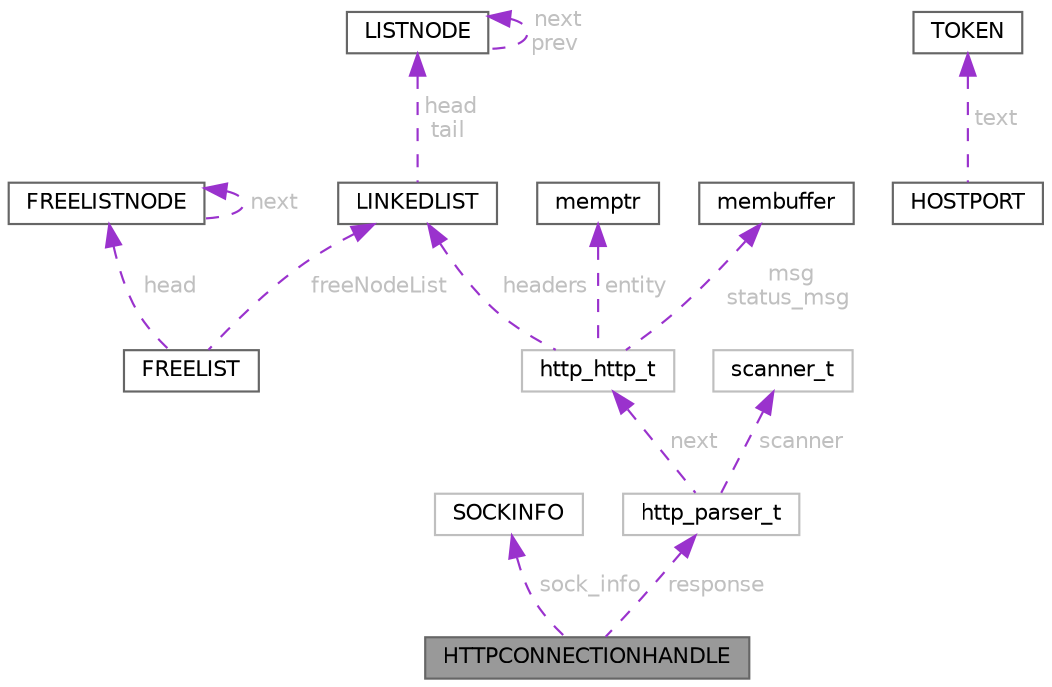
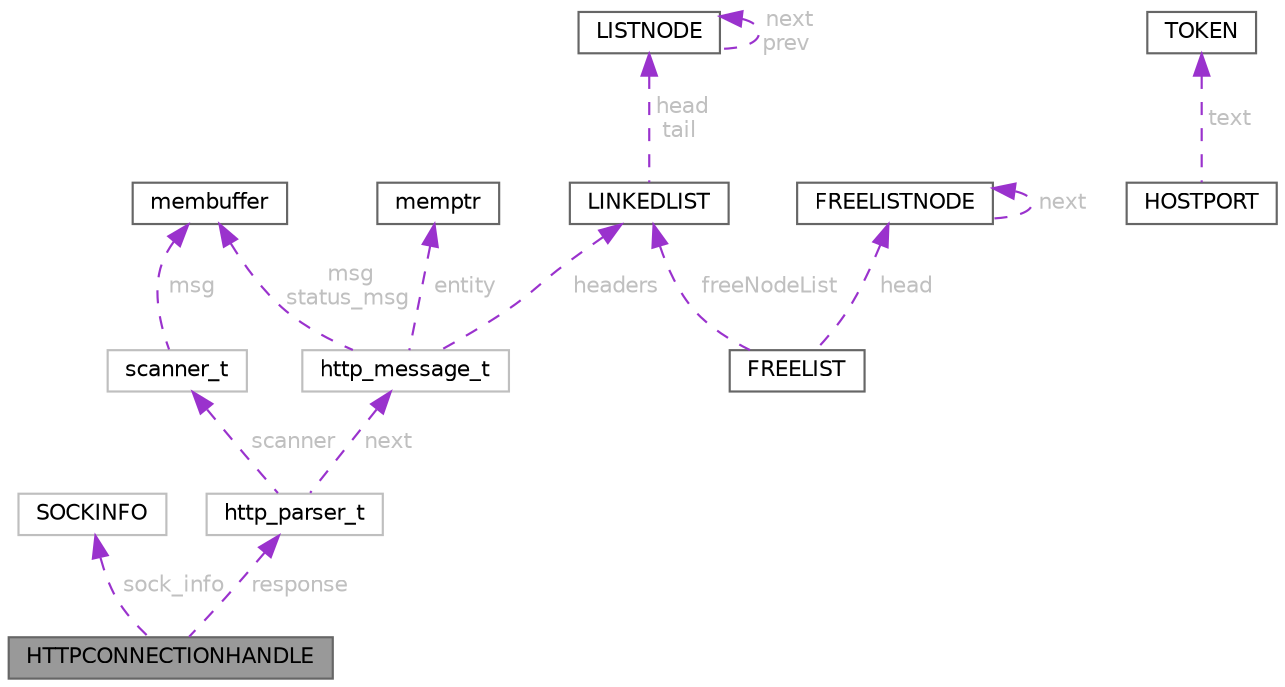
edge "scanner_t" -> "membuffer": added, label "msg"
node "http_http_t": label "http_http_t" -> "http_message_t"
